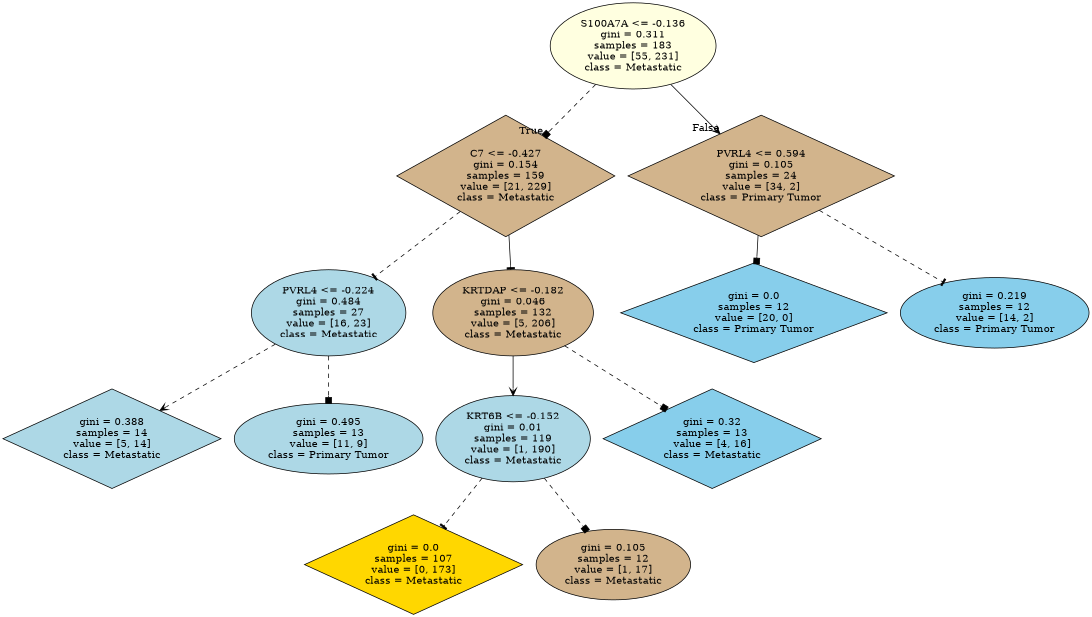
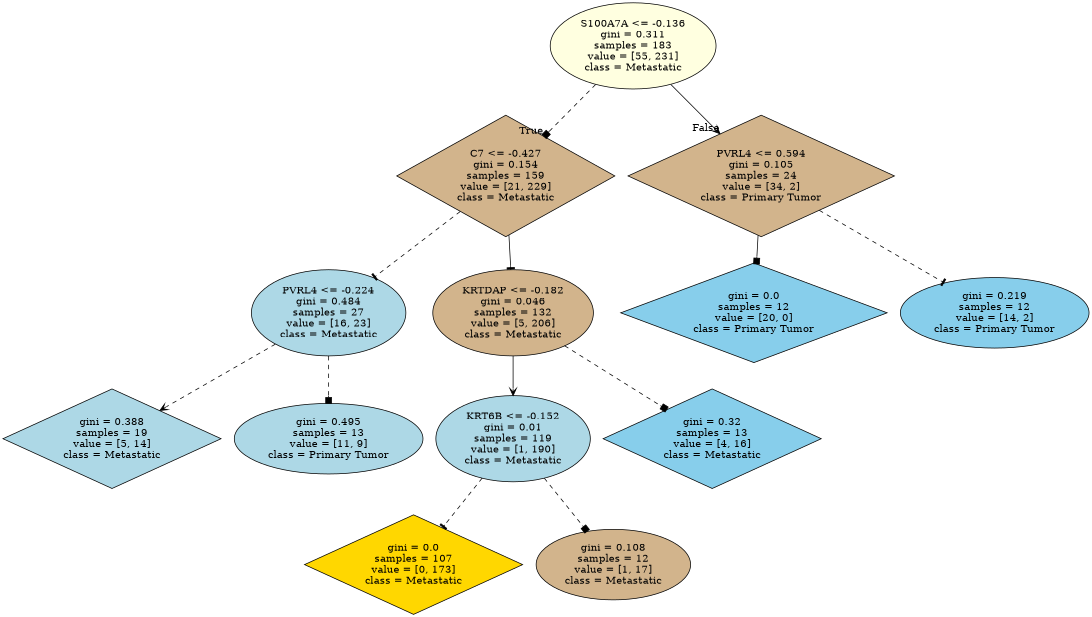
node "gini = 0.388 samples = 14 value = [5, 14] class = Metastatic": label "gini = 0.388 samples = 14 value = [5, 14] class = Metastatic" -> "gini = 0.388 samples = 19 value = [5, 14] class = Metastatic"
node "gini = 0.105 samples = 12 value = [1, 17] class = Metastatic": label "gini = 0.105 samples = 12 value = [1, 17] class = Metastatic" -> "gini = 0.108 samples = 12 value = [1, 17] class = Metastatic"
